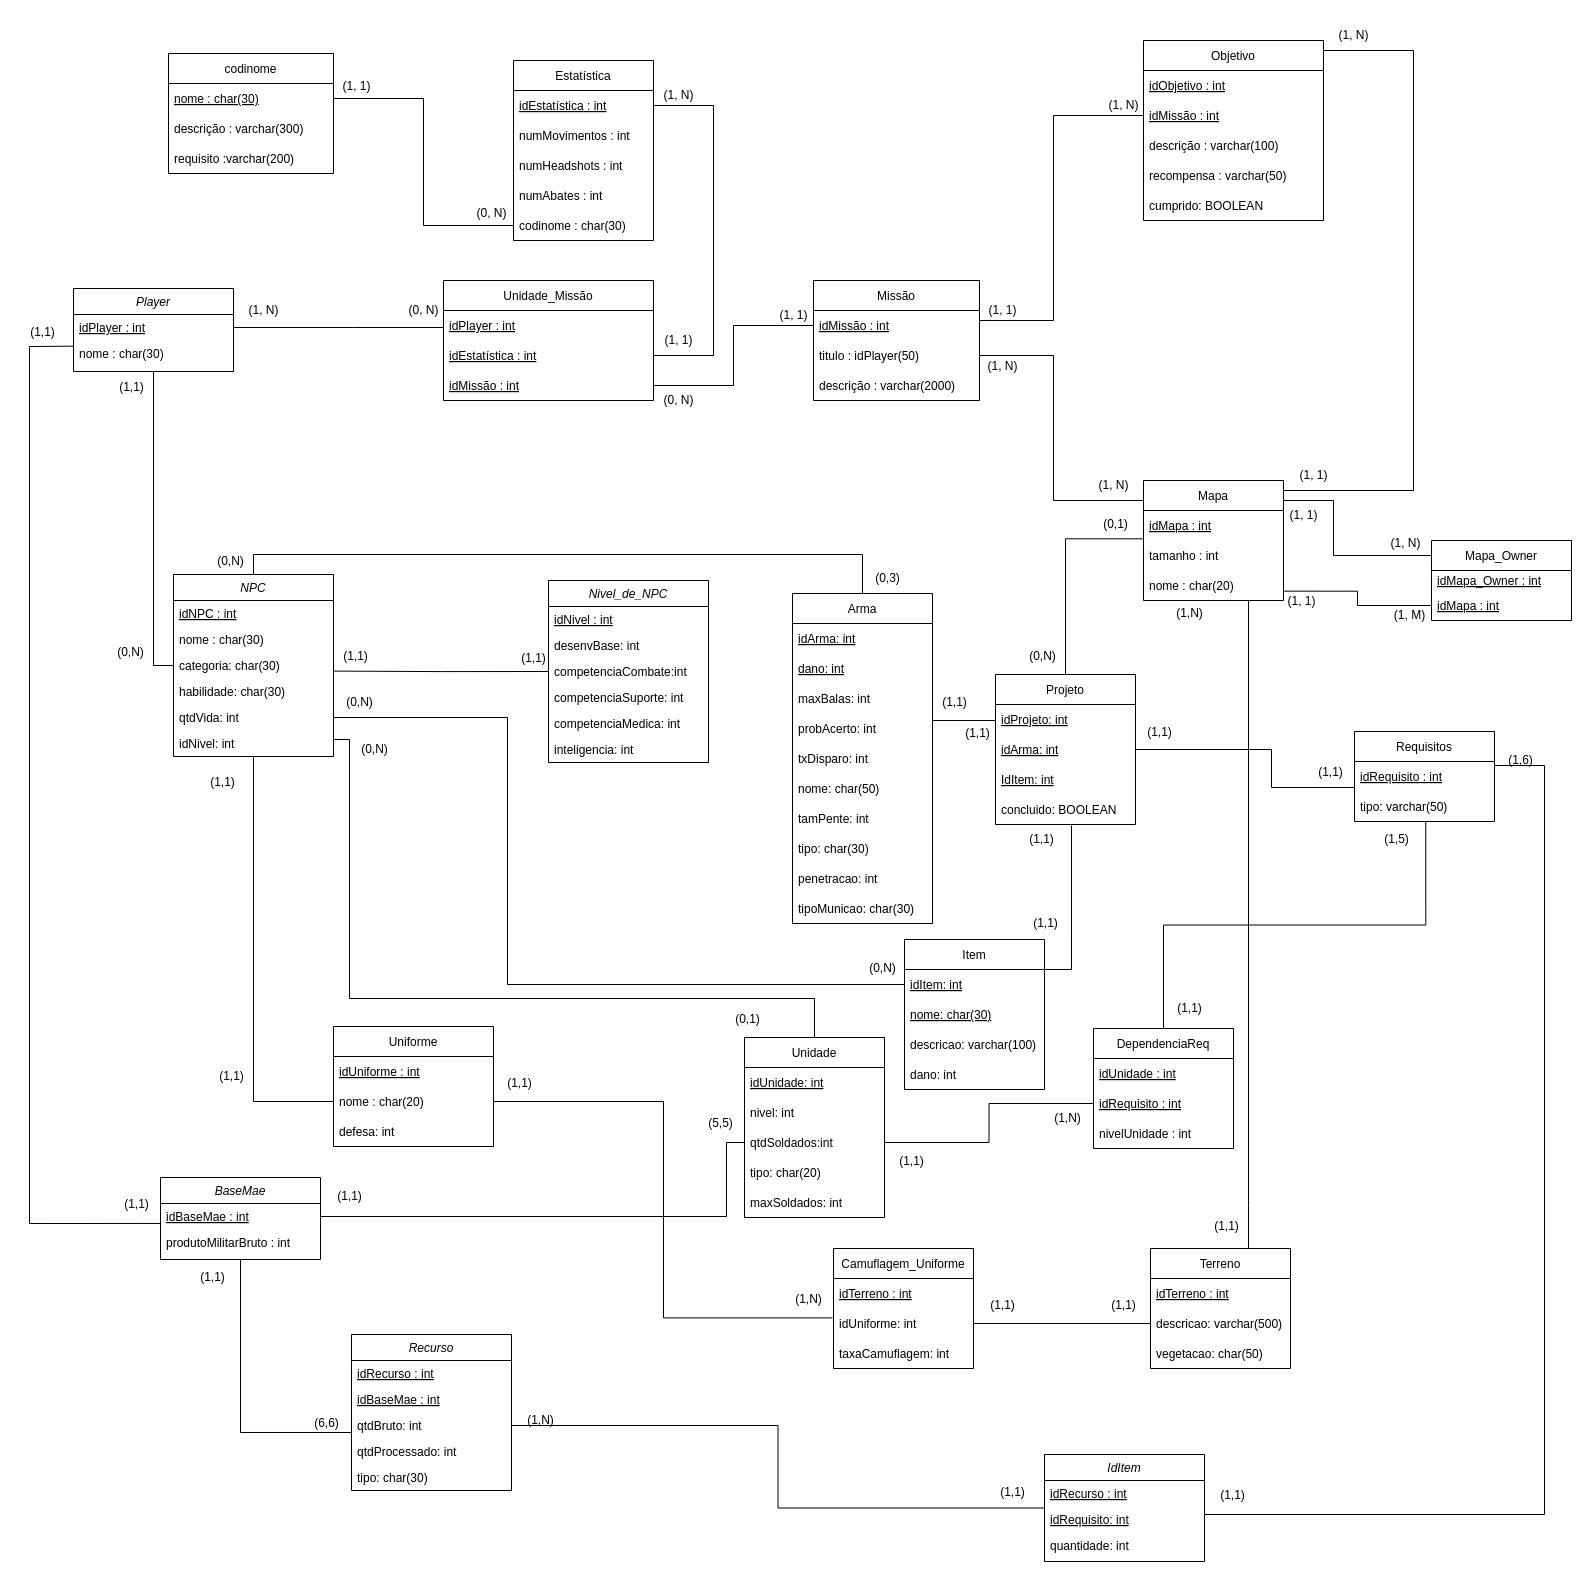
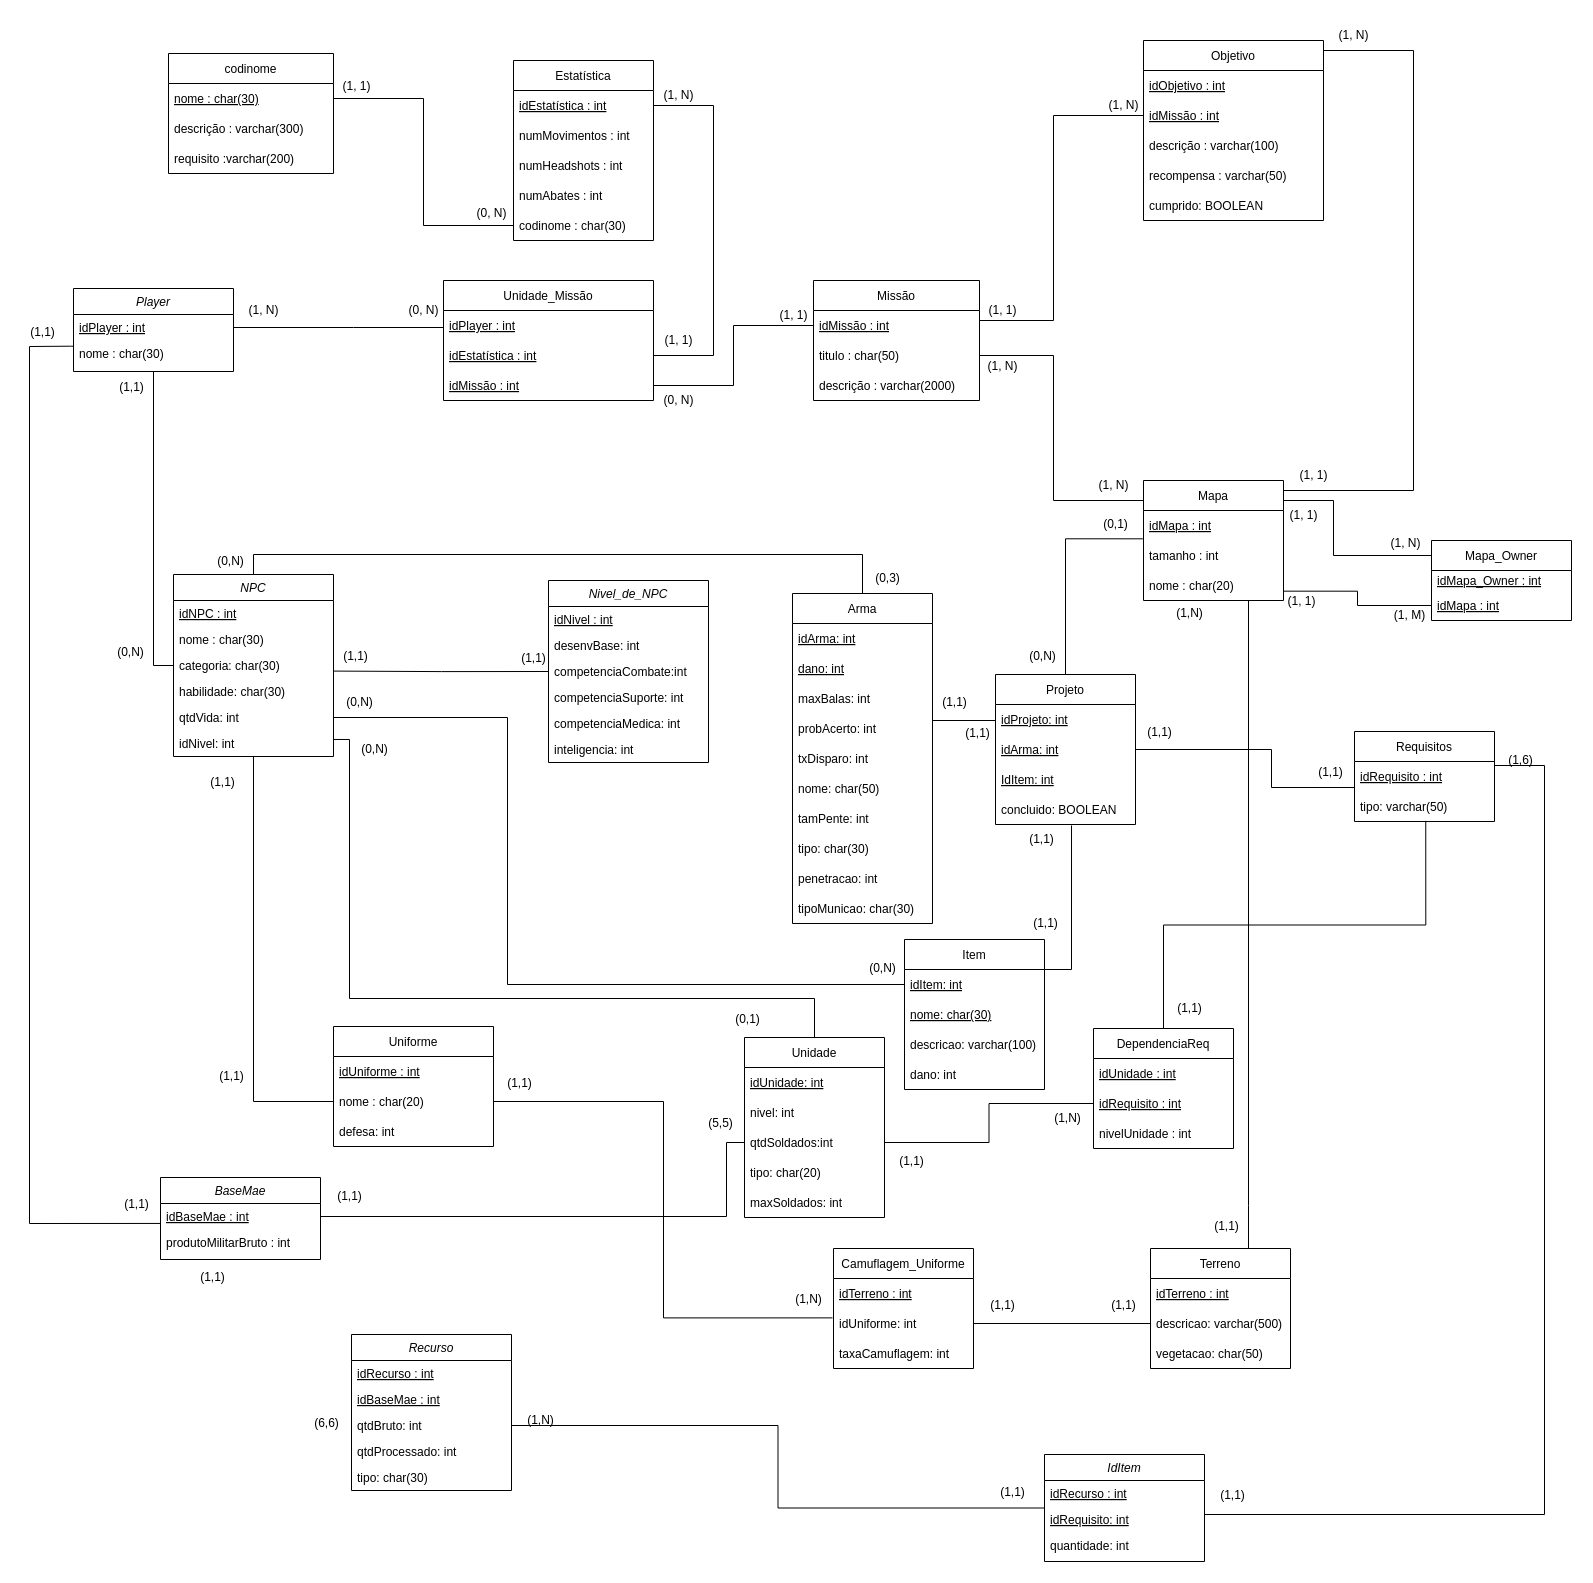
node "titulo : idPlayer(50)": label "titulo : idPlayer(50)" -> "titulo : char(50)"
node "(1,5)": removed
edge "BaseMae" -- "qtdBruto: int": removed
